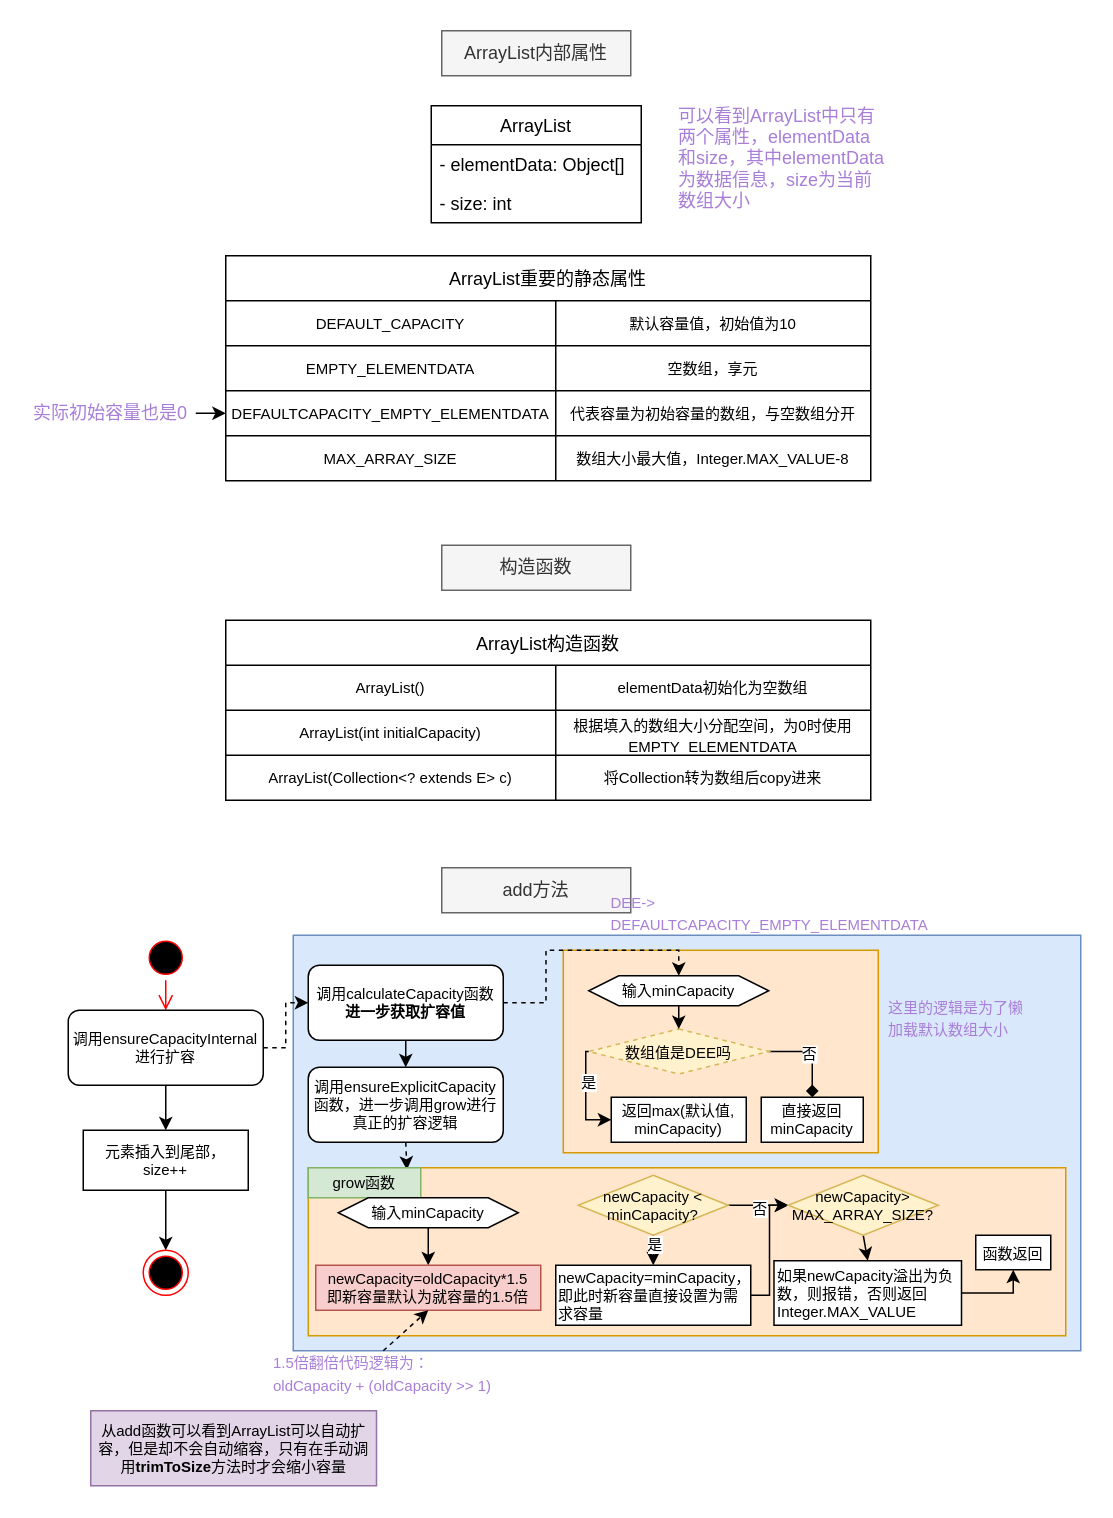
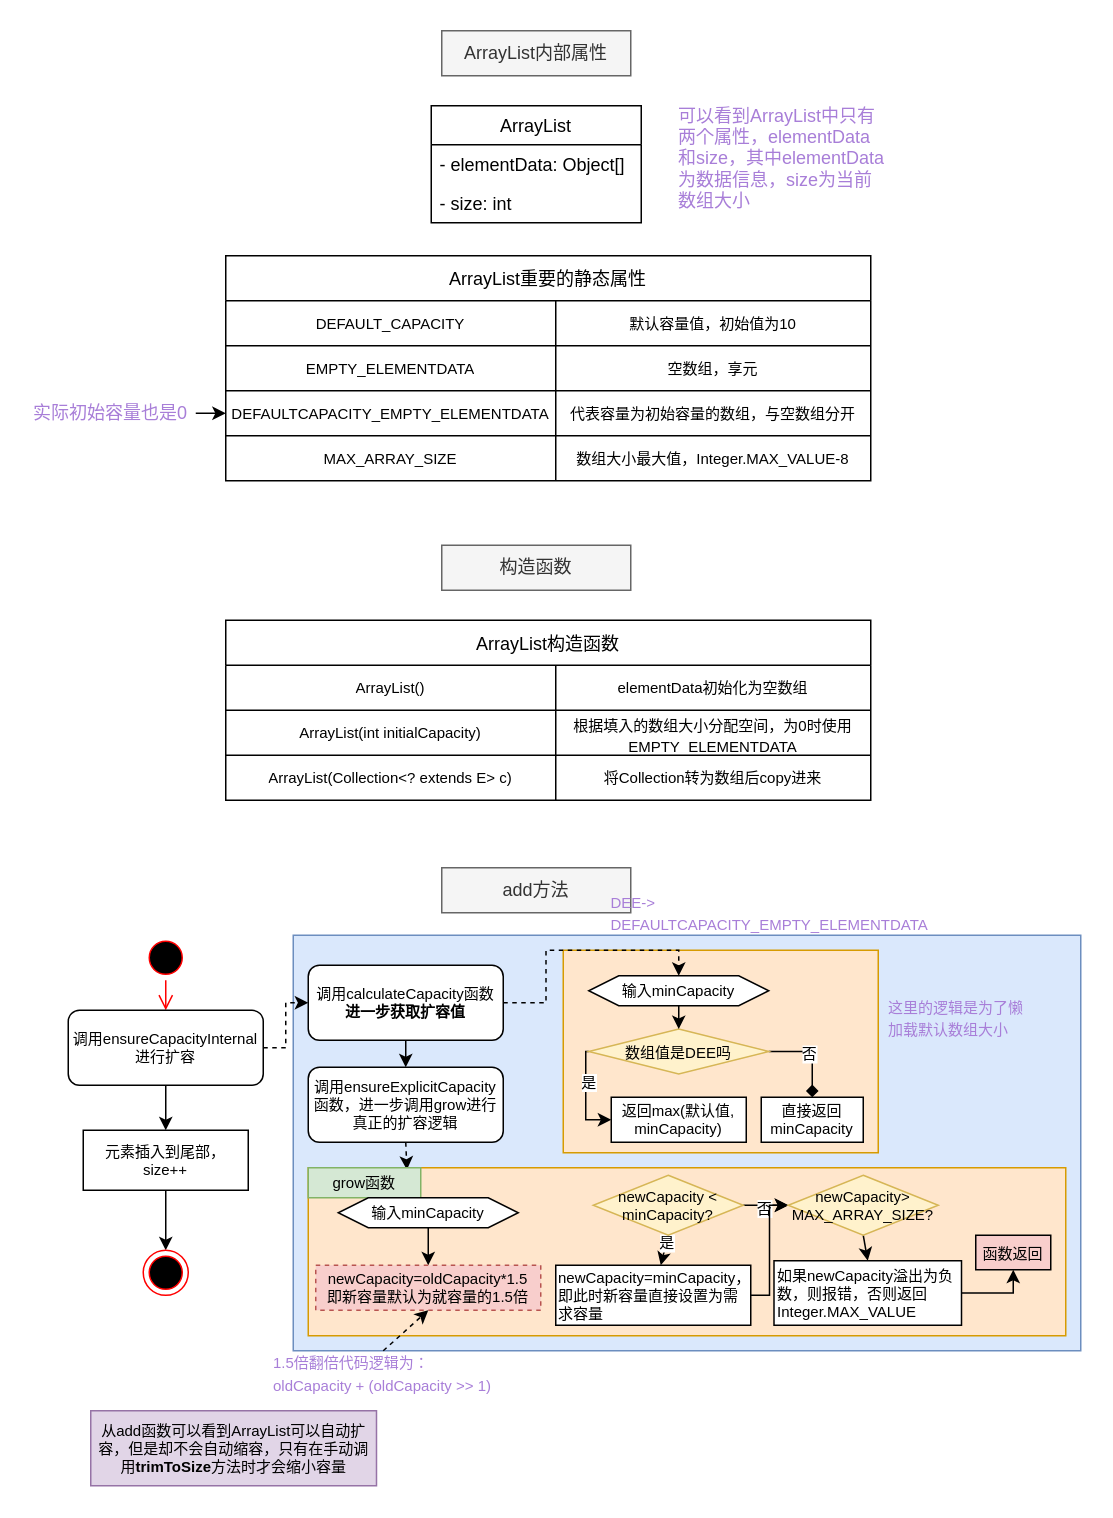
node "数组值是DEE吗": style dashed -> solid
node "newCapacity < minCapacity?": moved (653, 1205) -> (668, 1205)
node "函数返回": fillcolor #ffffff -> #f8cecc
node "newCapacity=oldCapacity*1.5 即新容量默认为就容量的1.5倍": style solid -> dashed
